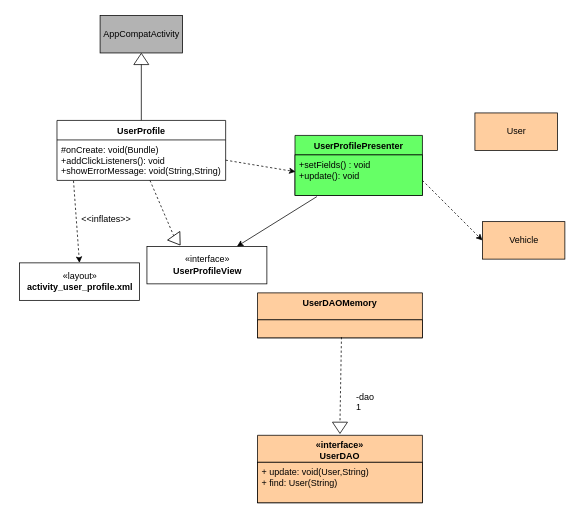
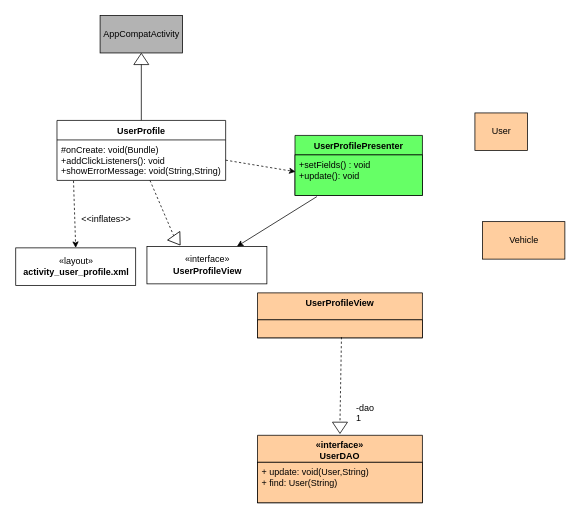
node "User": size 83x38 -> 53x38
edge "UserProfilePresenter" -> "Vehicle": removed
node "«layout» activity_user_profile.xml": moved (80, 282) -> (76, 267)
node "UserDAOMemory": label "UserDAOMemory" -> "UserProfileView"
node "-dao 1": moved (374, 398) -> (374, 409)
